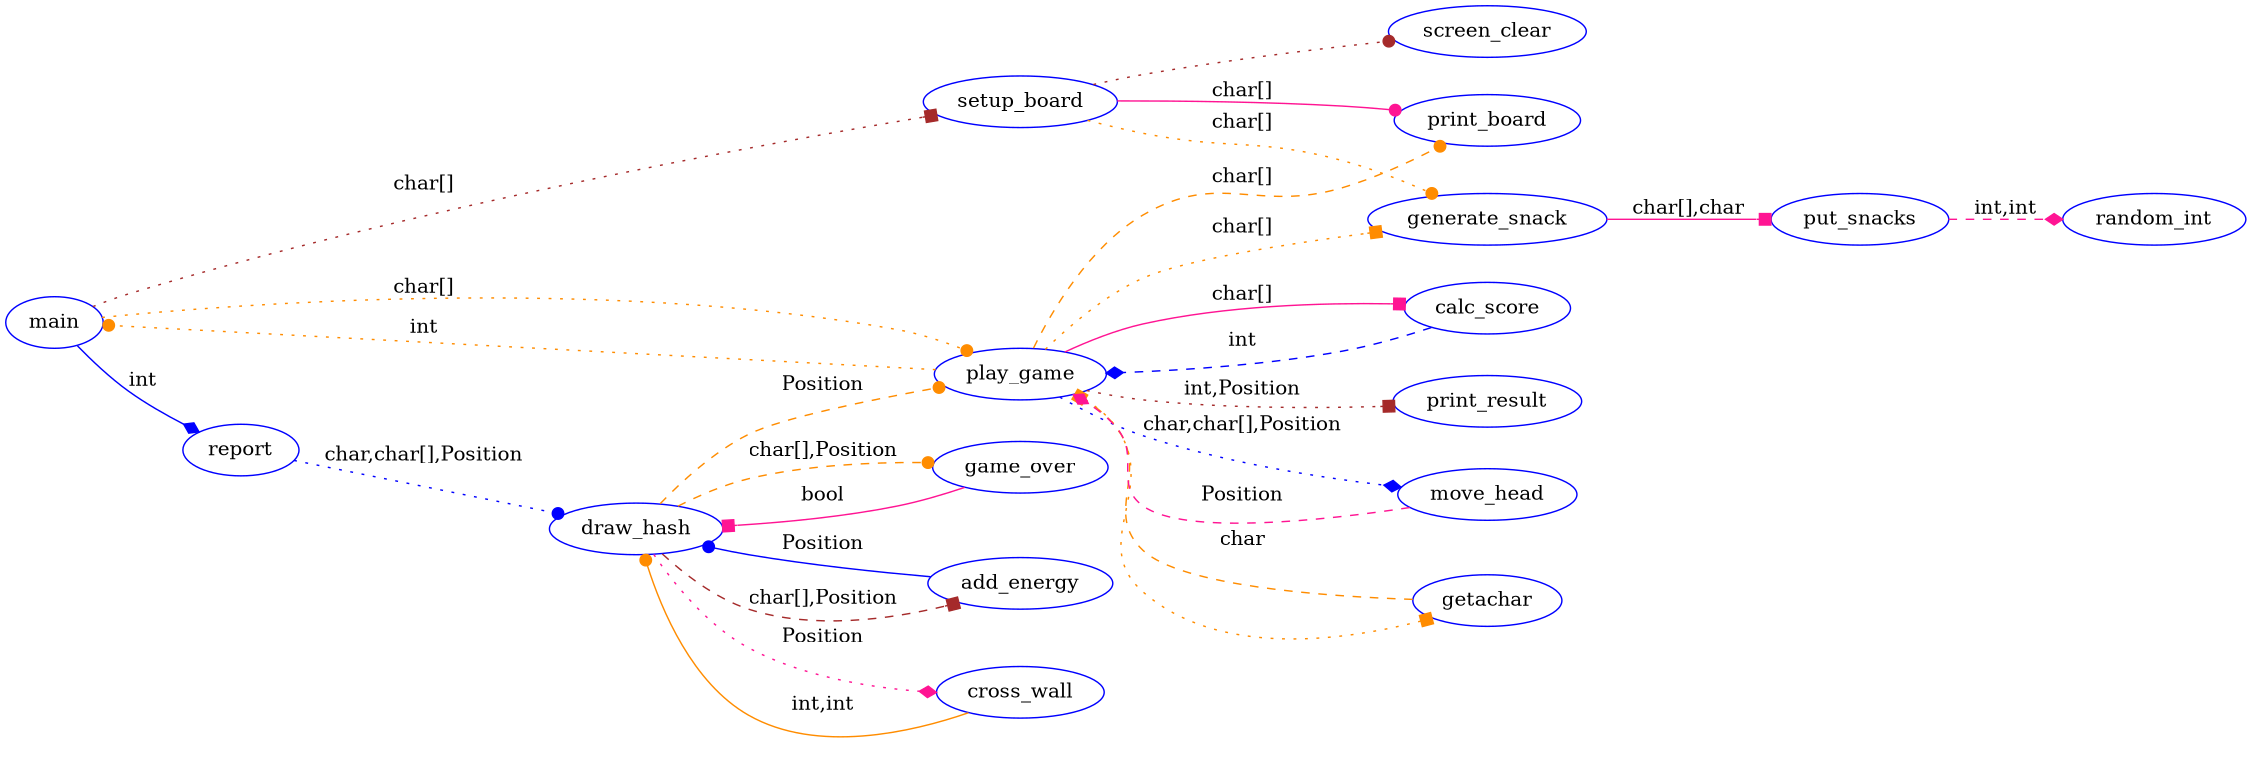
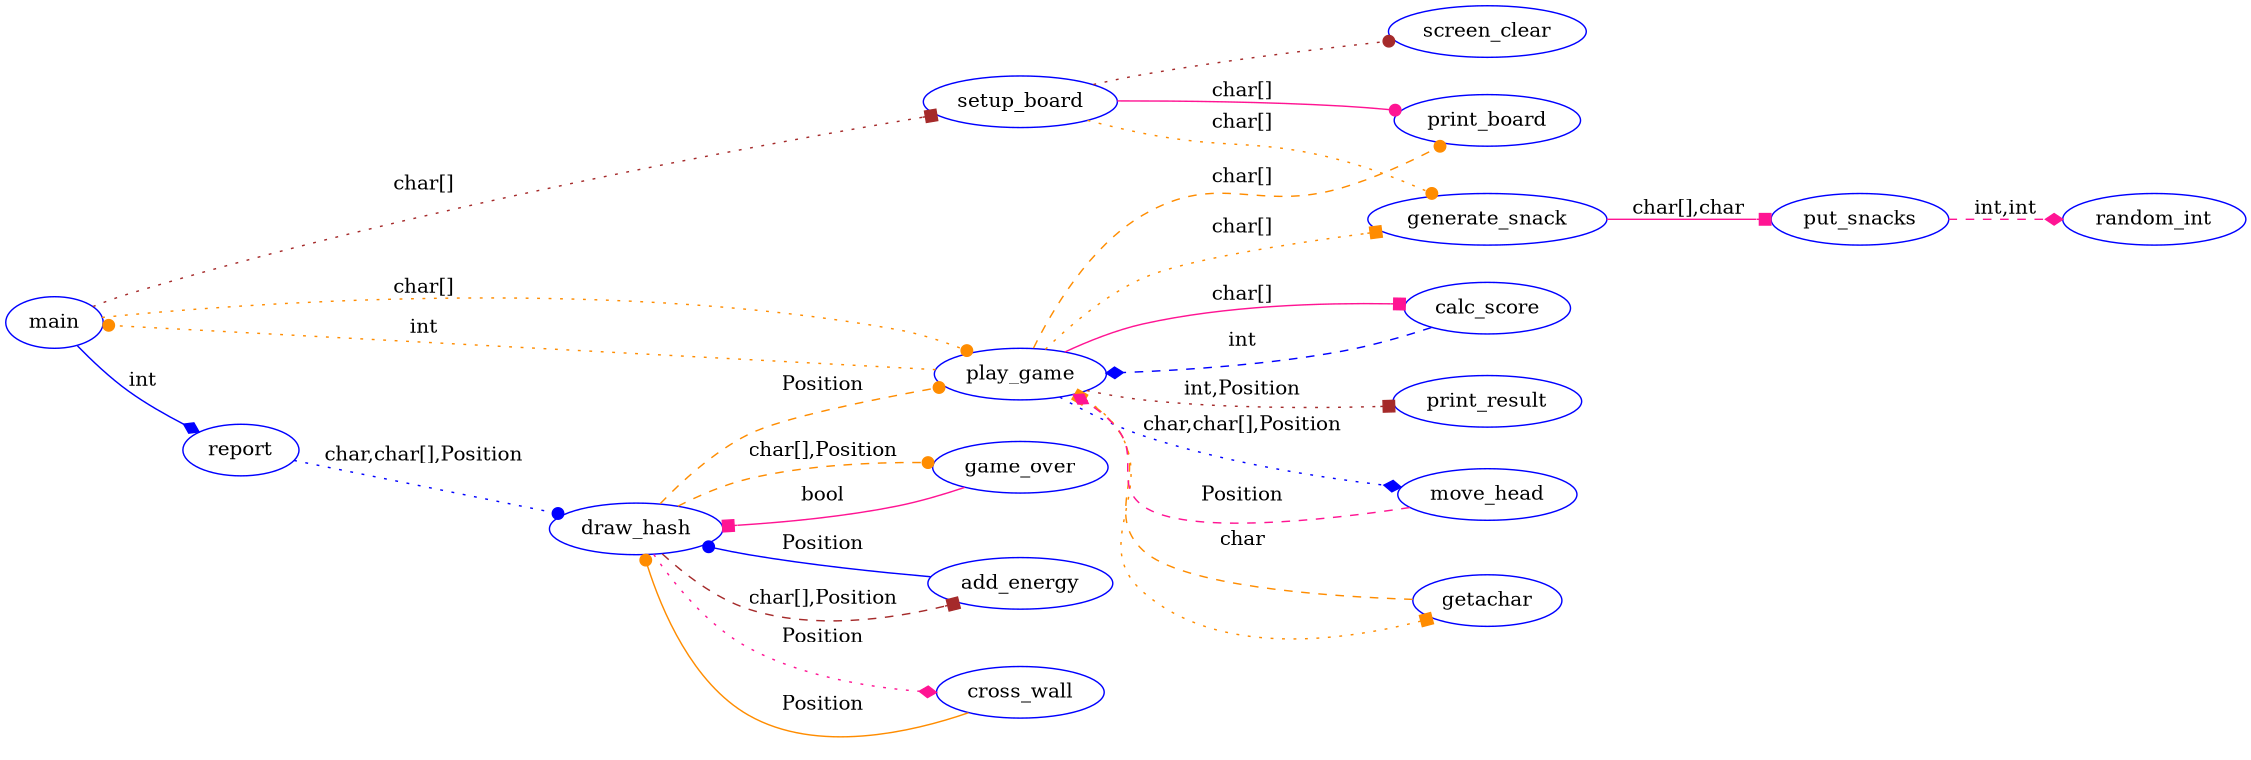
edge "cross_wall" -> "draw_hash": label "int,int" -> "Position"
